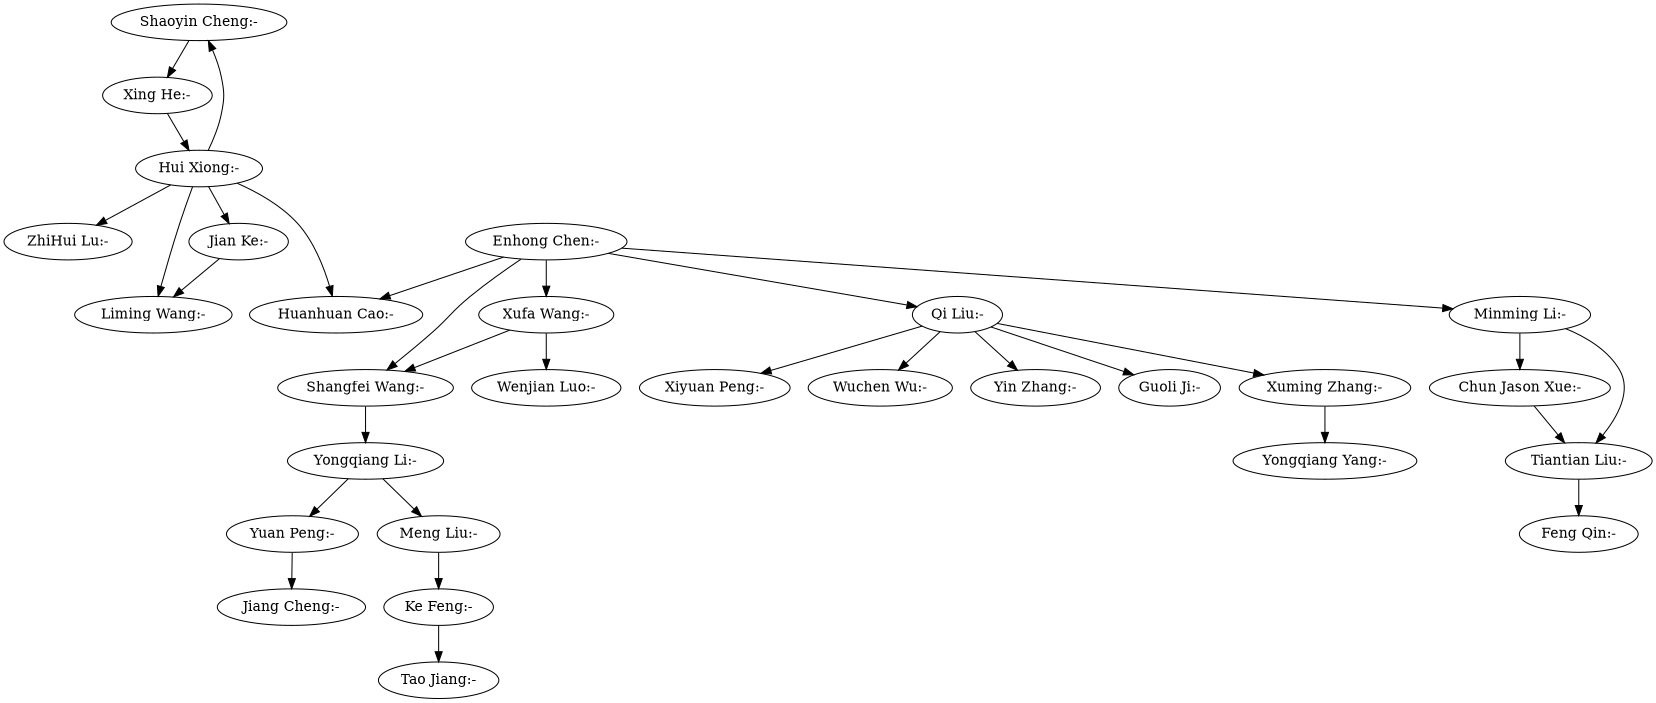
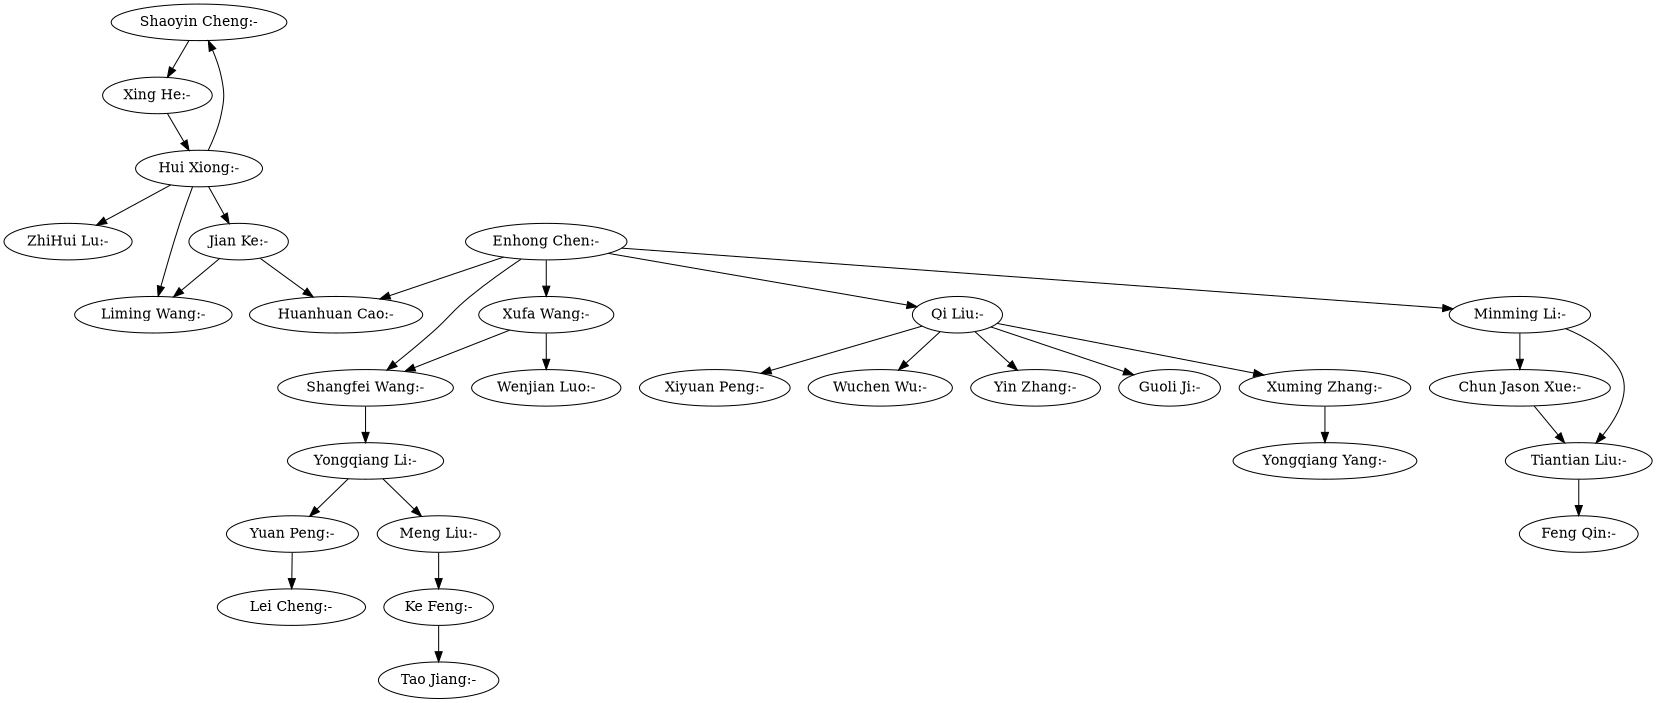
edge "Hui Xiong:-" -> "Huanhuan Cao:-": now "Jian Ke:-" -> "Huanhuan Cao:-"
node "Jiang Cheng:-": label "Jiang Cheng:-" -> "Lei Cheng:-"
